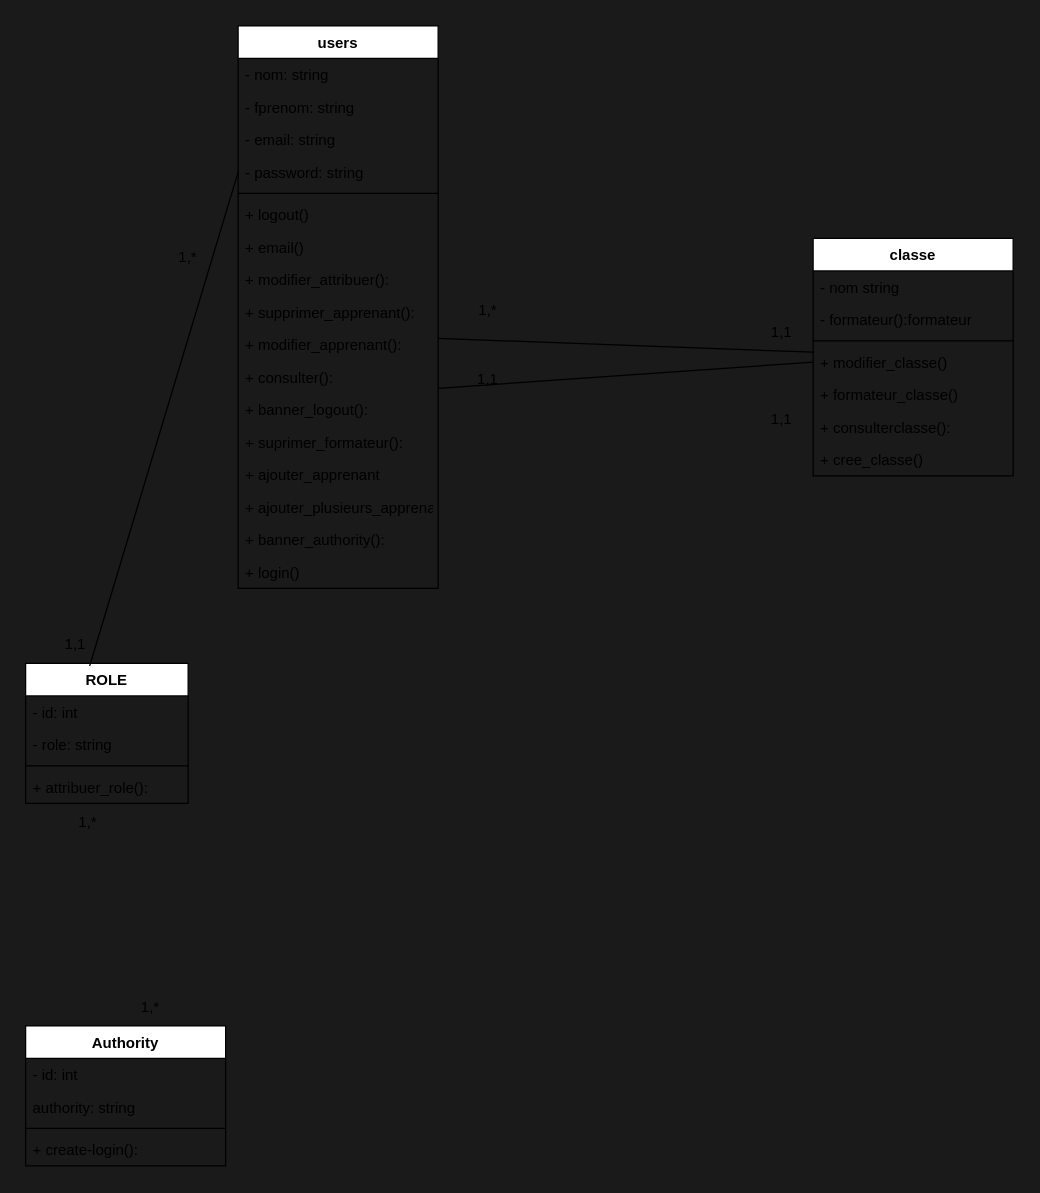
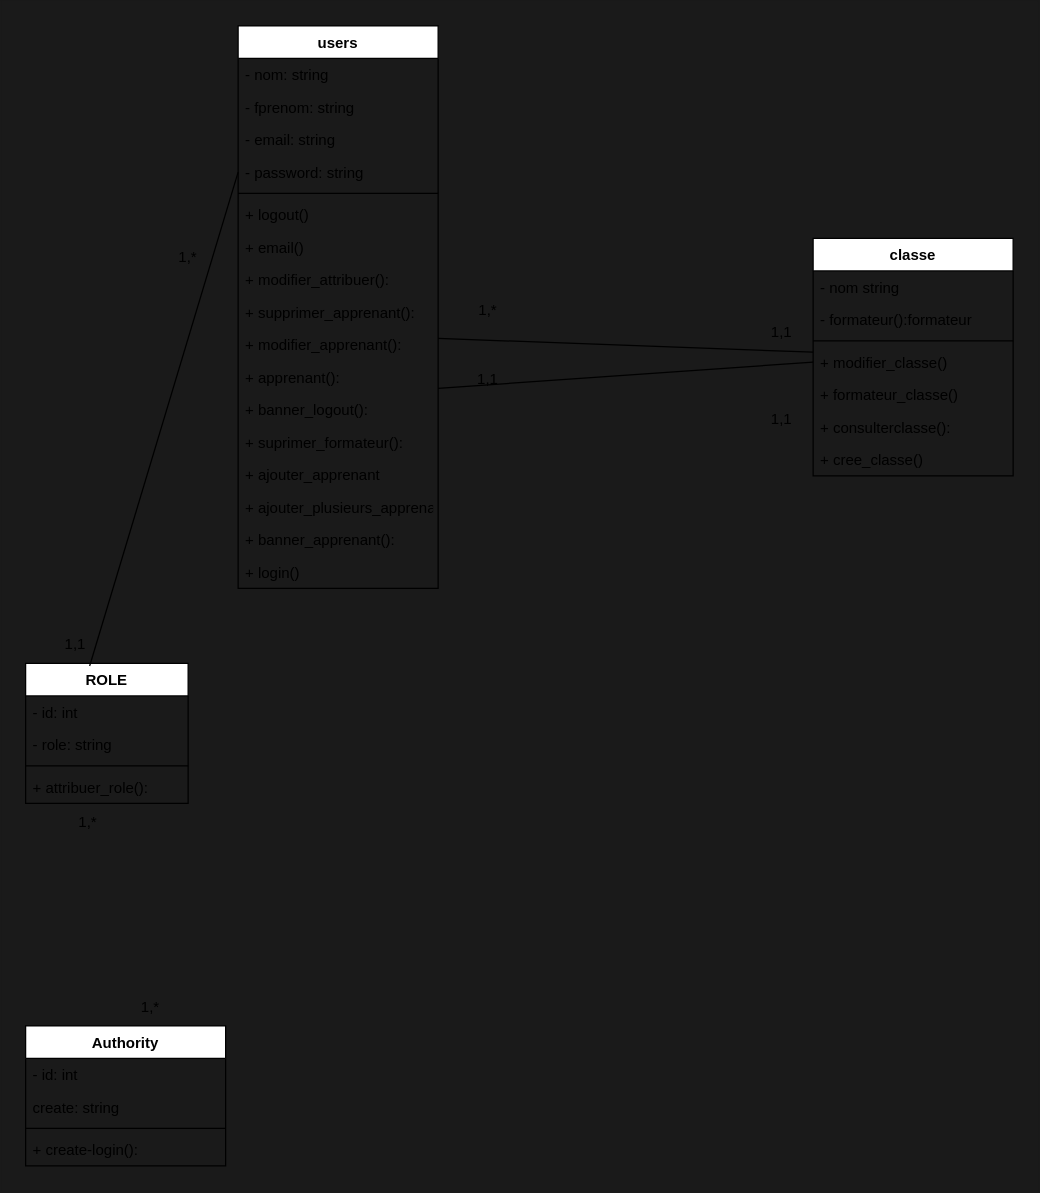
node "+ consulter():": label "+ consulter():" -> "+ apprenant():"
node "+ banner_authority():": label "+ banner_authority():" -> "+ banner_apprenant():"
node "authority: string": label "authority: string" -> "create: string"
